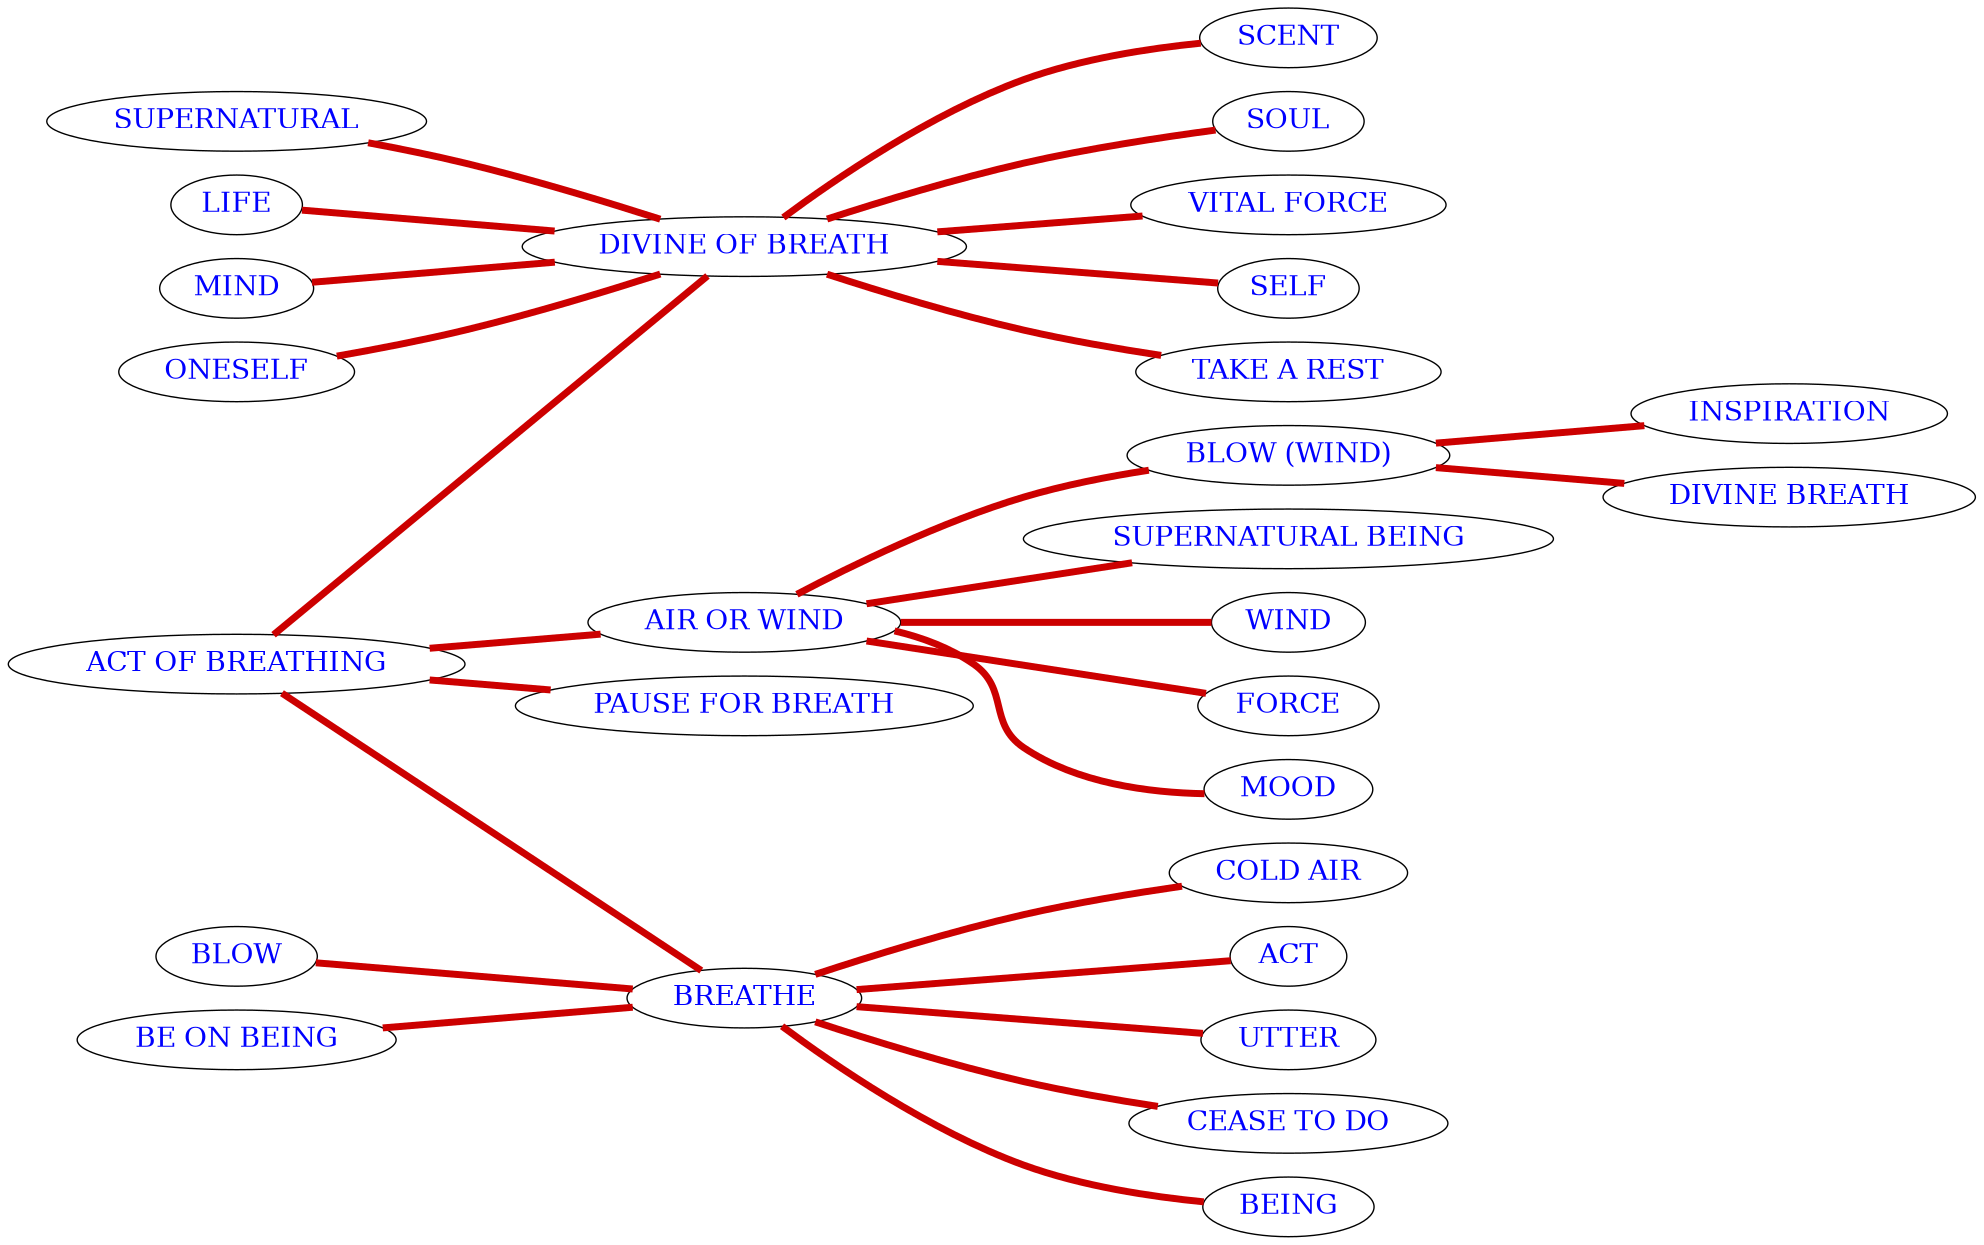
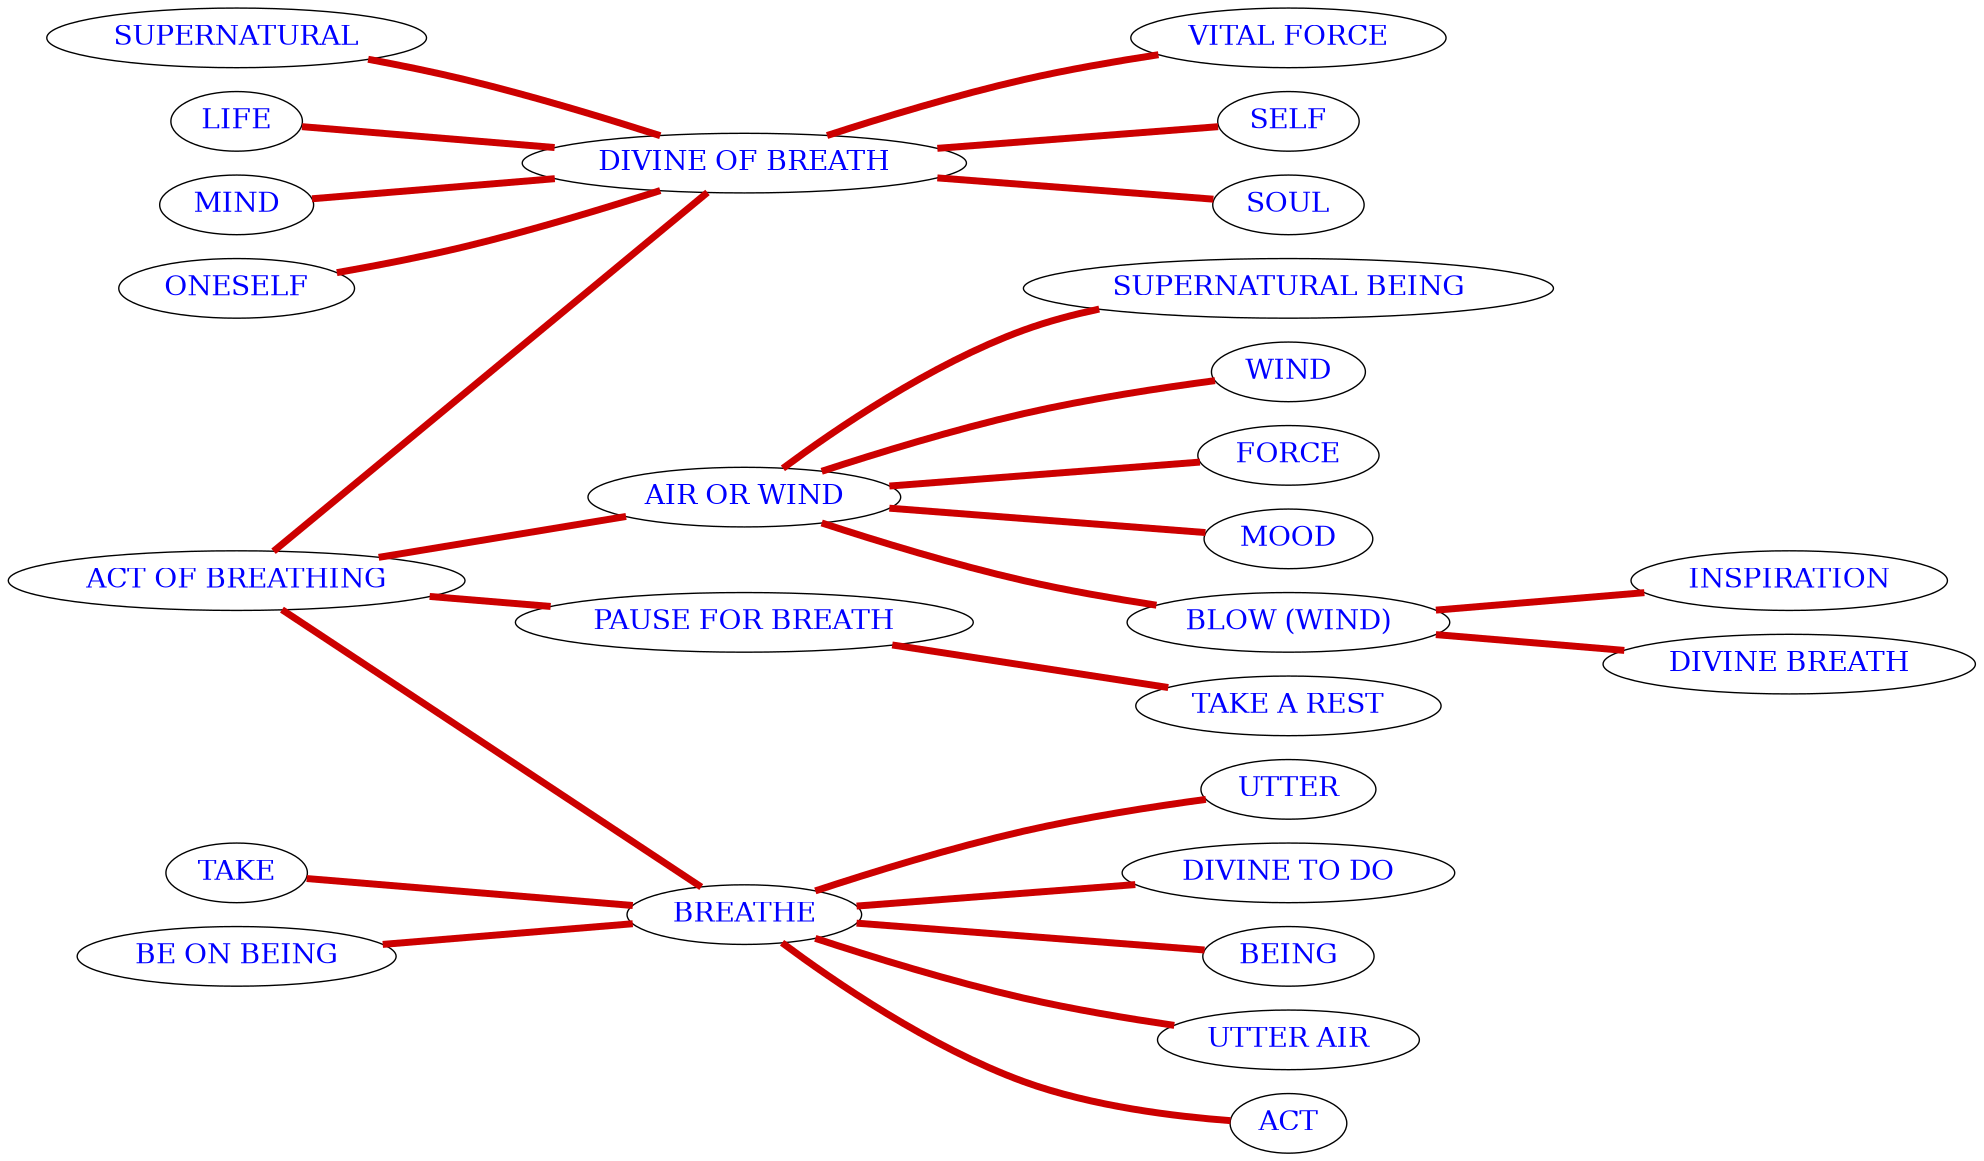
node "SCENT": removed
edge "DIVINE OF BREATH" -- "TAKE A REST": now "PAUSE FOR BREATH" -- "TAKE A REST"
node "COLD AIR": label "COLD AIR" -> "UTTER AIR"
node "BLOW": label "BLOW" -> "TAKE"
node "CEASE TO DO": label "CEASE TO DO" -> "DIVINE TO DO"
